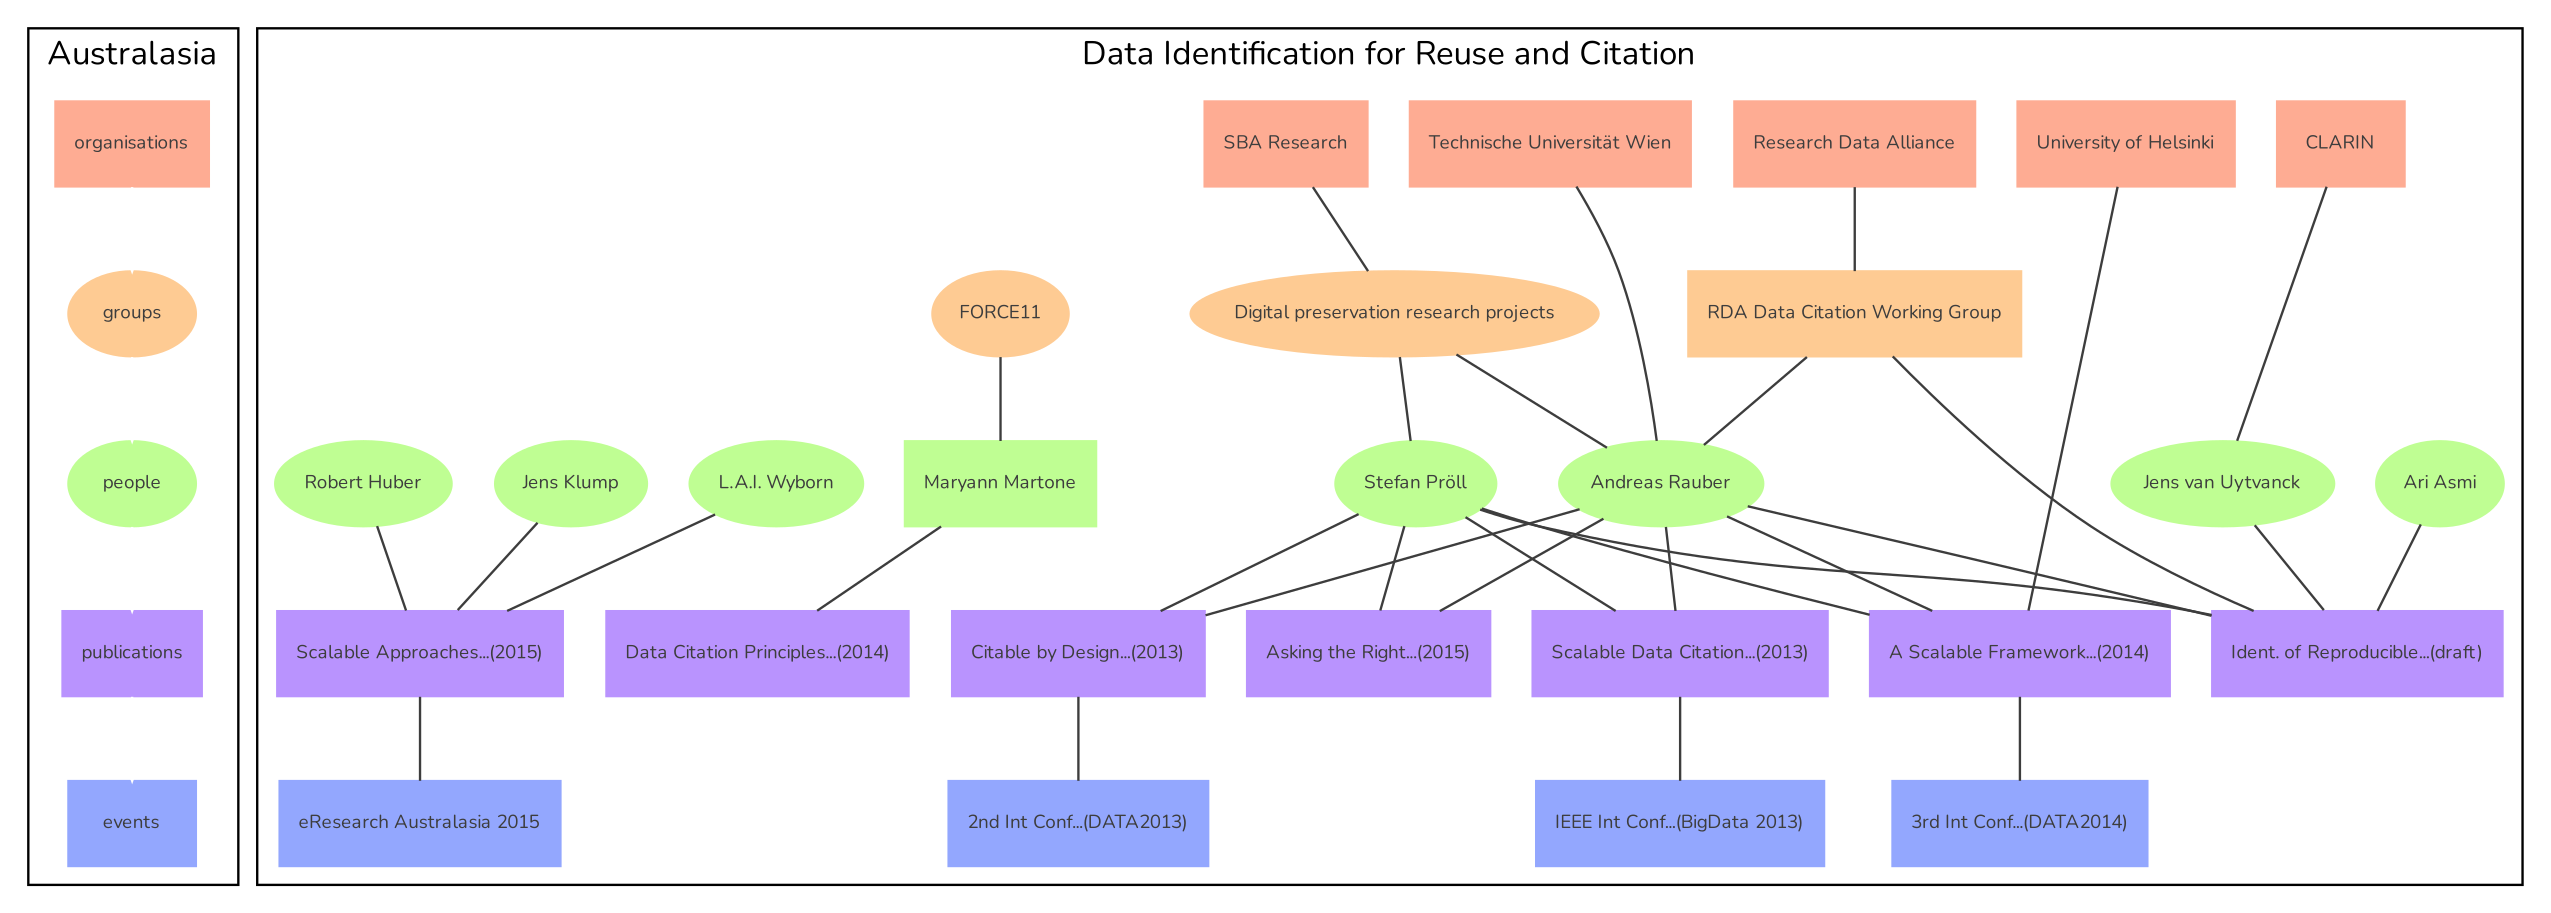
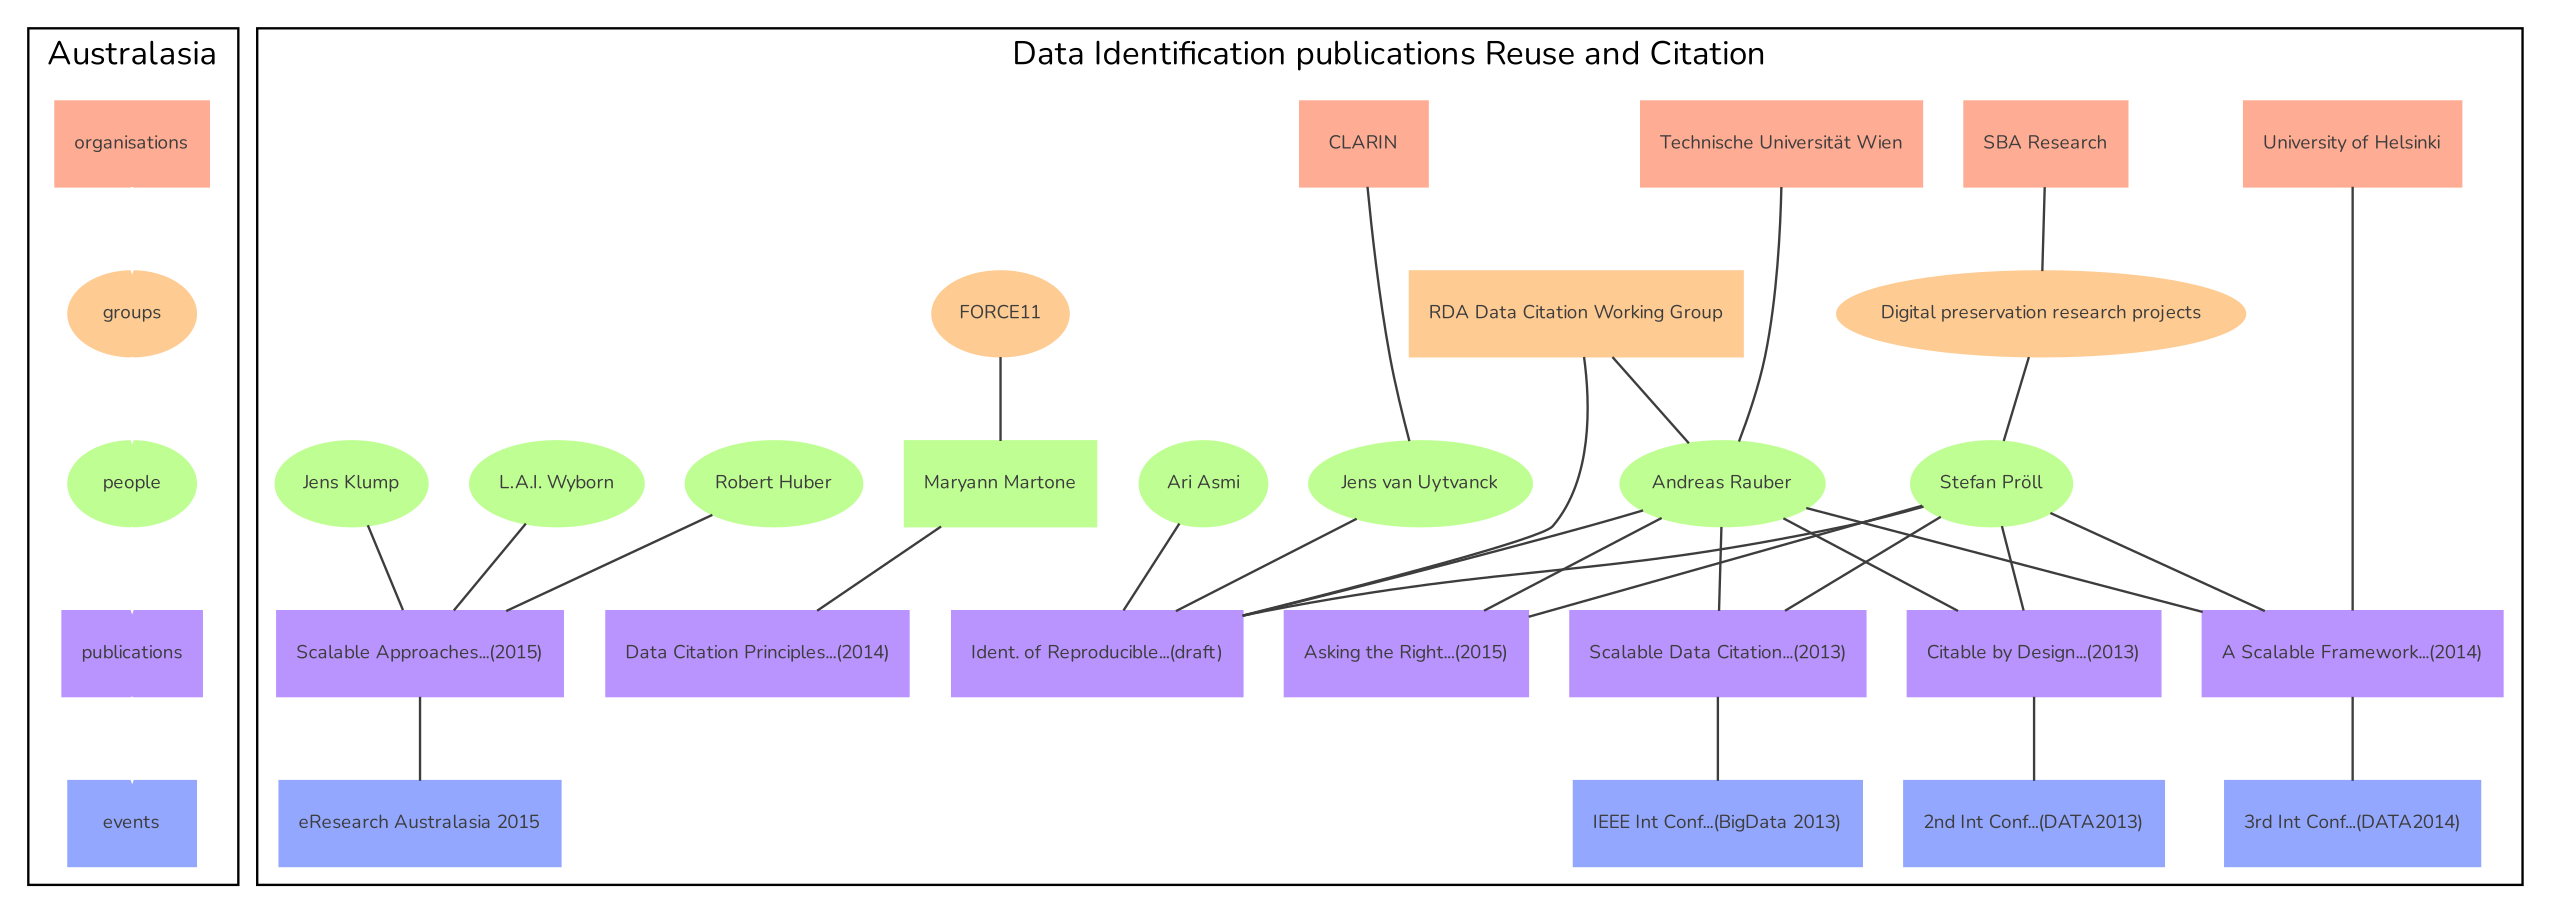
cluster "Data Identification for Reuse and Citation": label "Data Identification for Reuse and Citation" -> "Data Identification publications Reuse and Citation"
node "Research Data Alliance": removed
edge "Digital preservation research projects" -- "Andreas Rauber": removed
